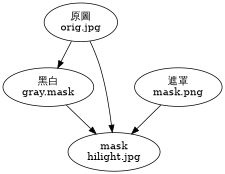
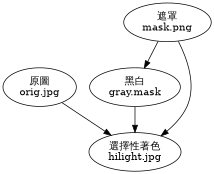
edge "原圖 orig.jpg" -> "黑白 gray.mask": now "遮罩 mask.png" -> "黑白 gray.mask"
node "mask hilight.jpg": label "mask hilight.jpg" -> "選擇性著色 hilight.jpg"
